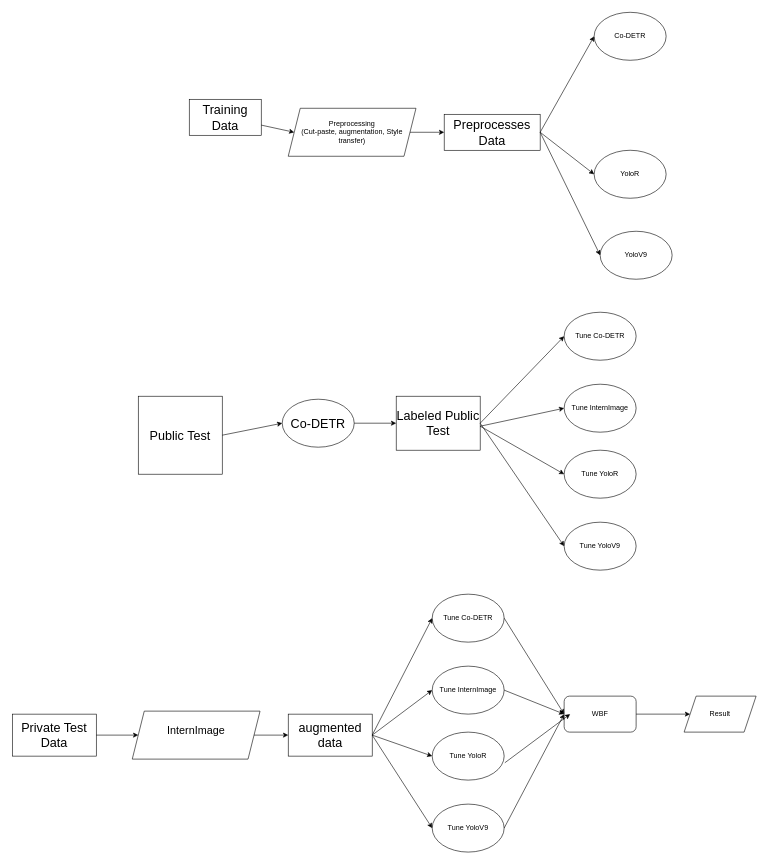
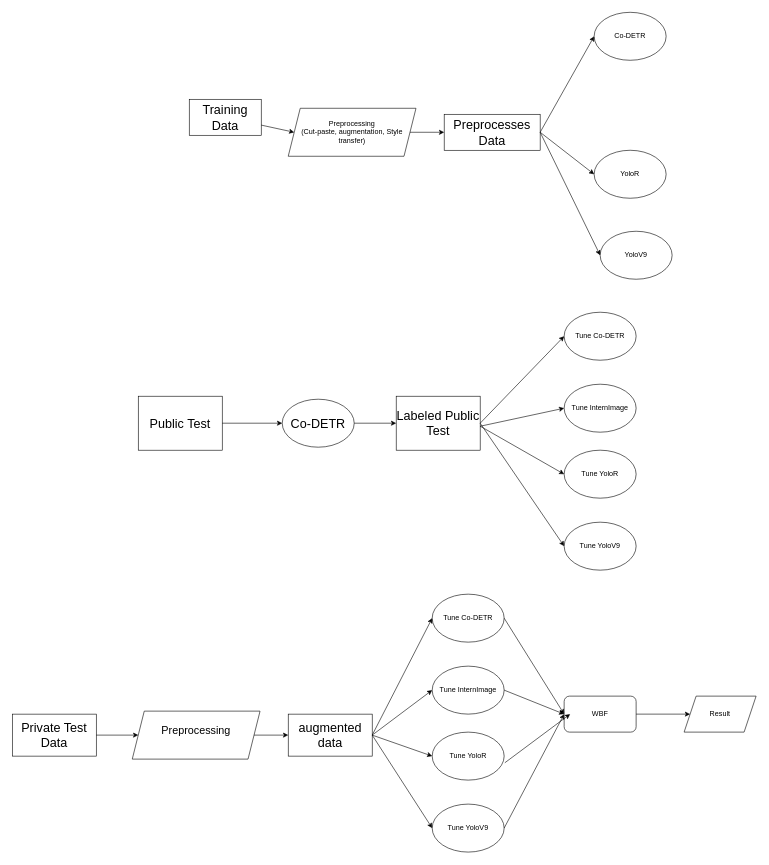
node "Public Test": size 84x78 -> 84x54
node "InternImage": label "InternImage" -> "Preprocessing"
